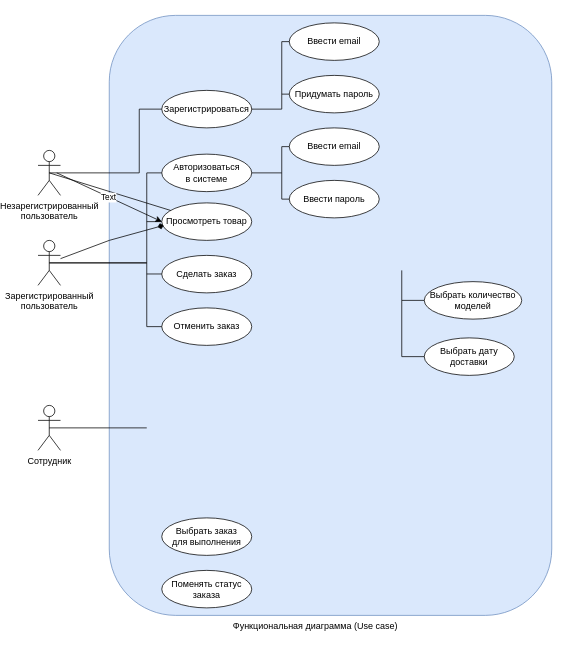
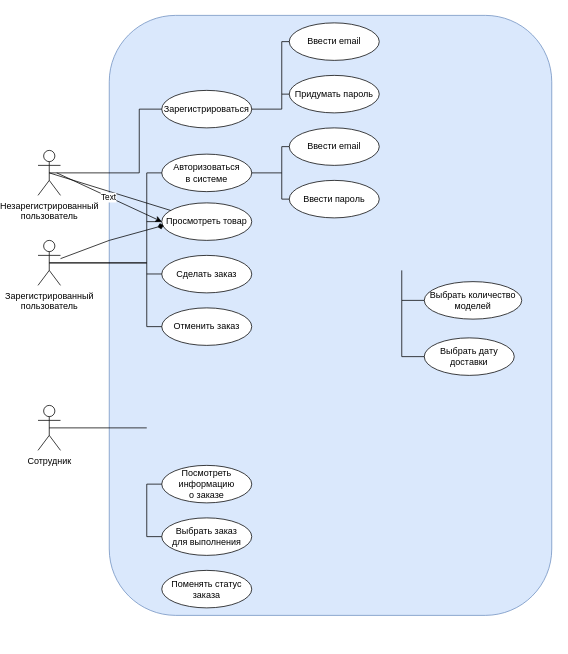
node "Посмотреть информацию о заказе": added
edge "Посмотреть информацию о заказе" -- "Выбрать заказ для выполнения": added
node "Функциональная диаграмма (Use case)": removed
